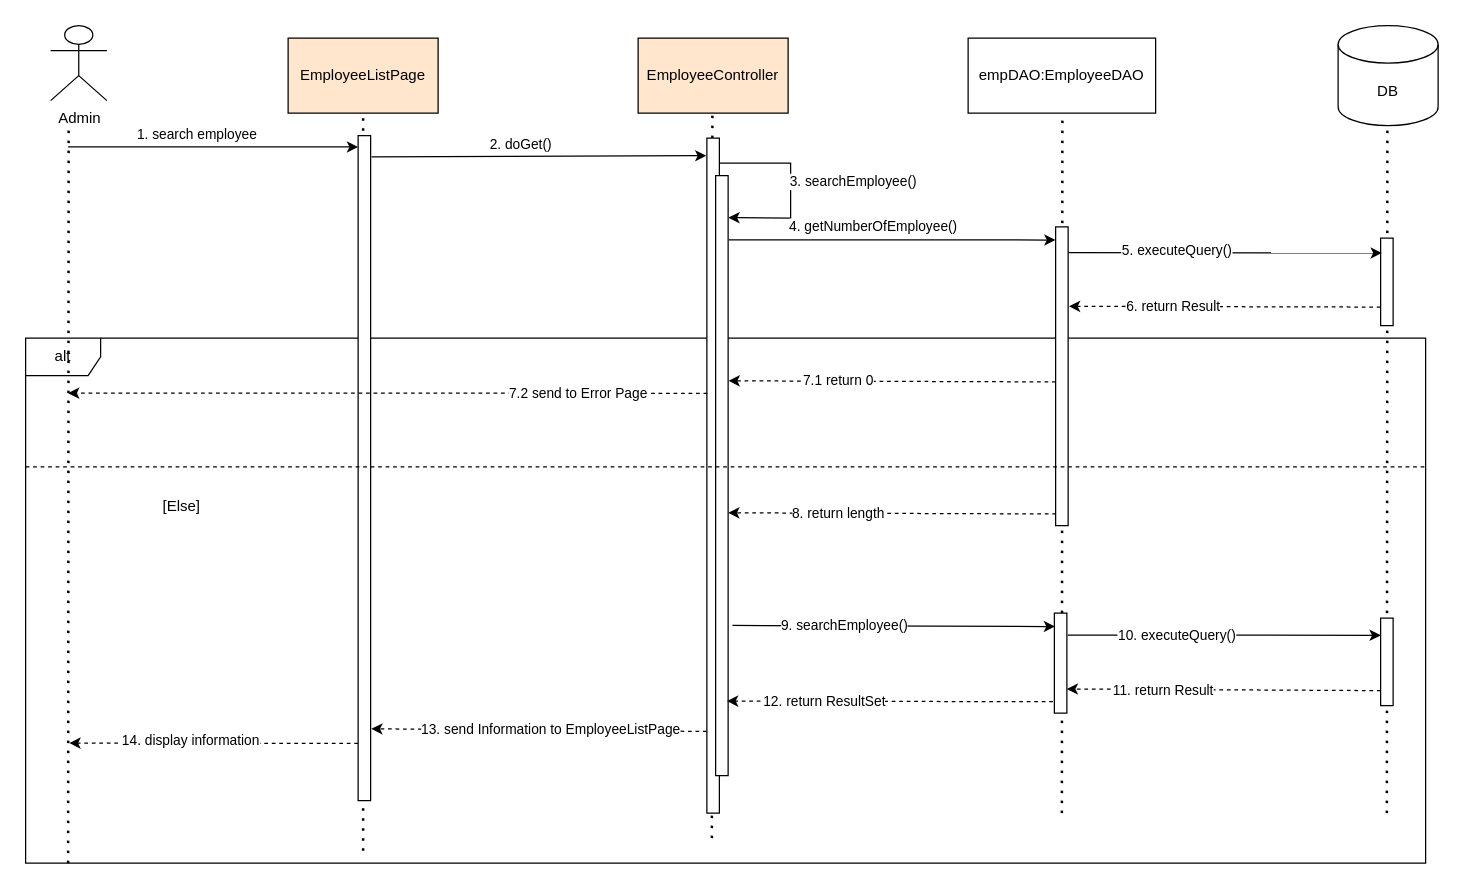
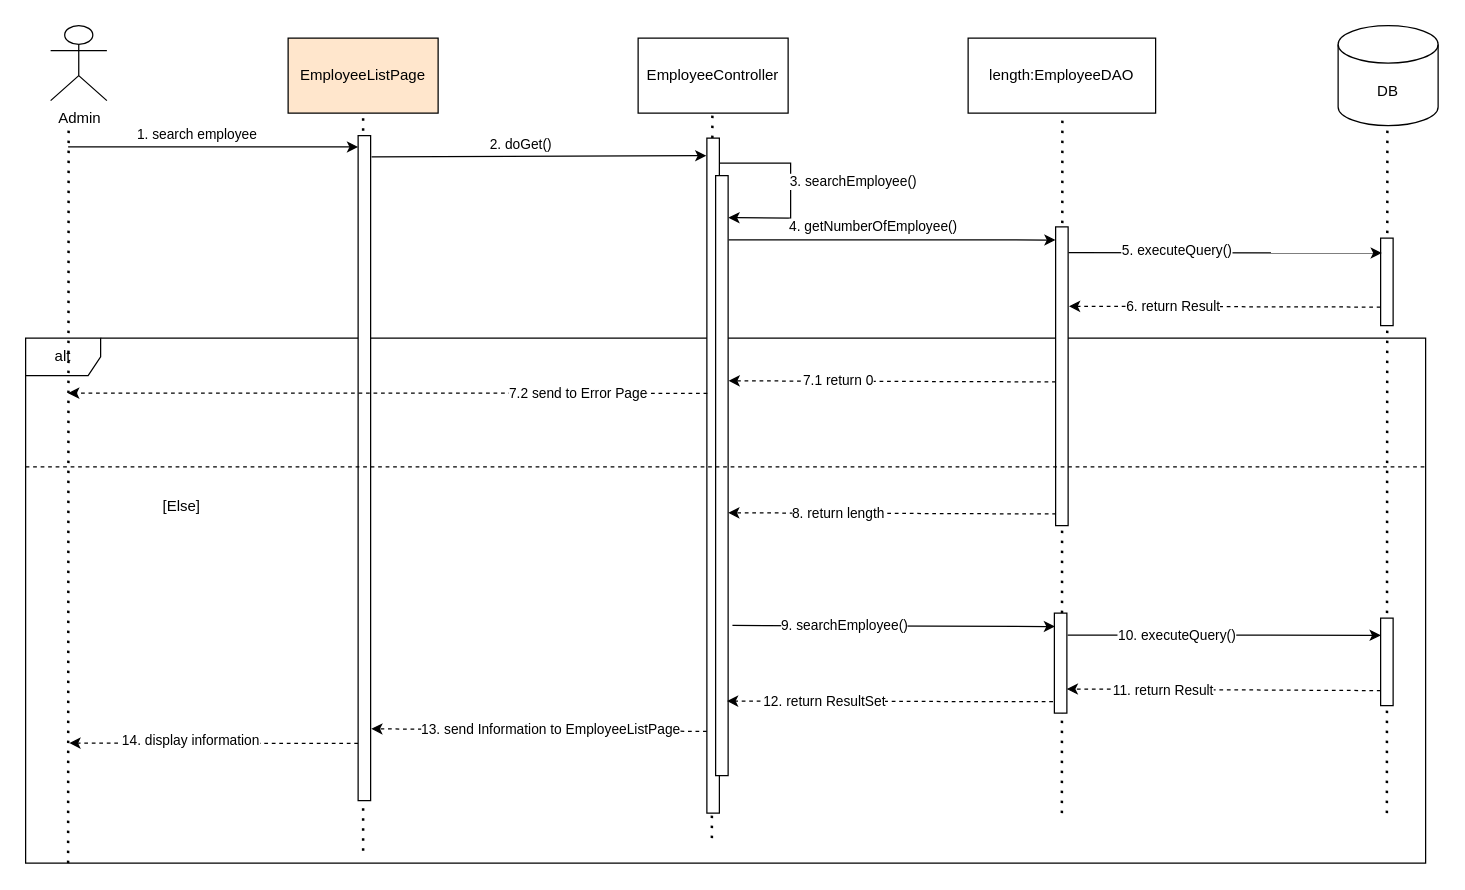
node "EmployeeController": fillcolor #ffe6cc -> #ffffff
node "empDAO:EmployeeDAO": label "empDAO:EmployeeDAO" -> "length:EmployeeDAO"
